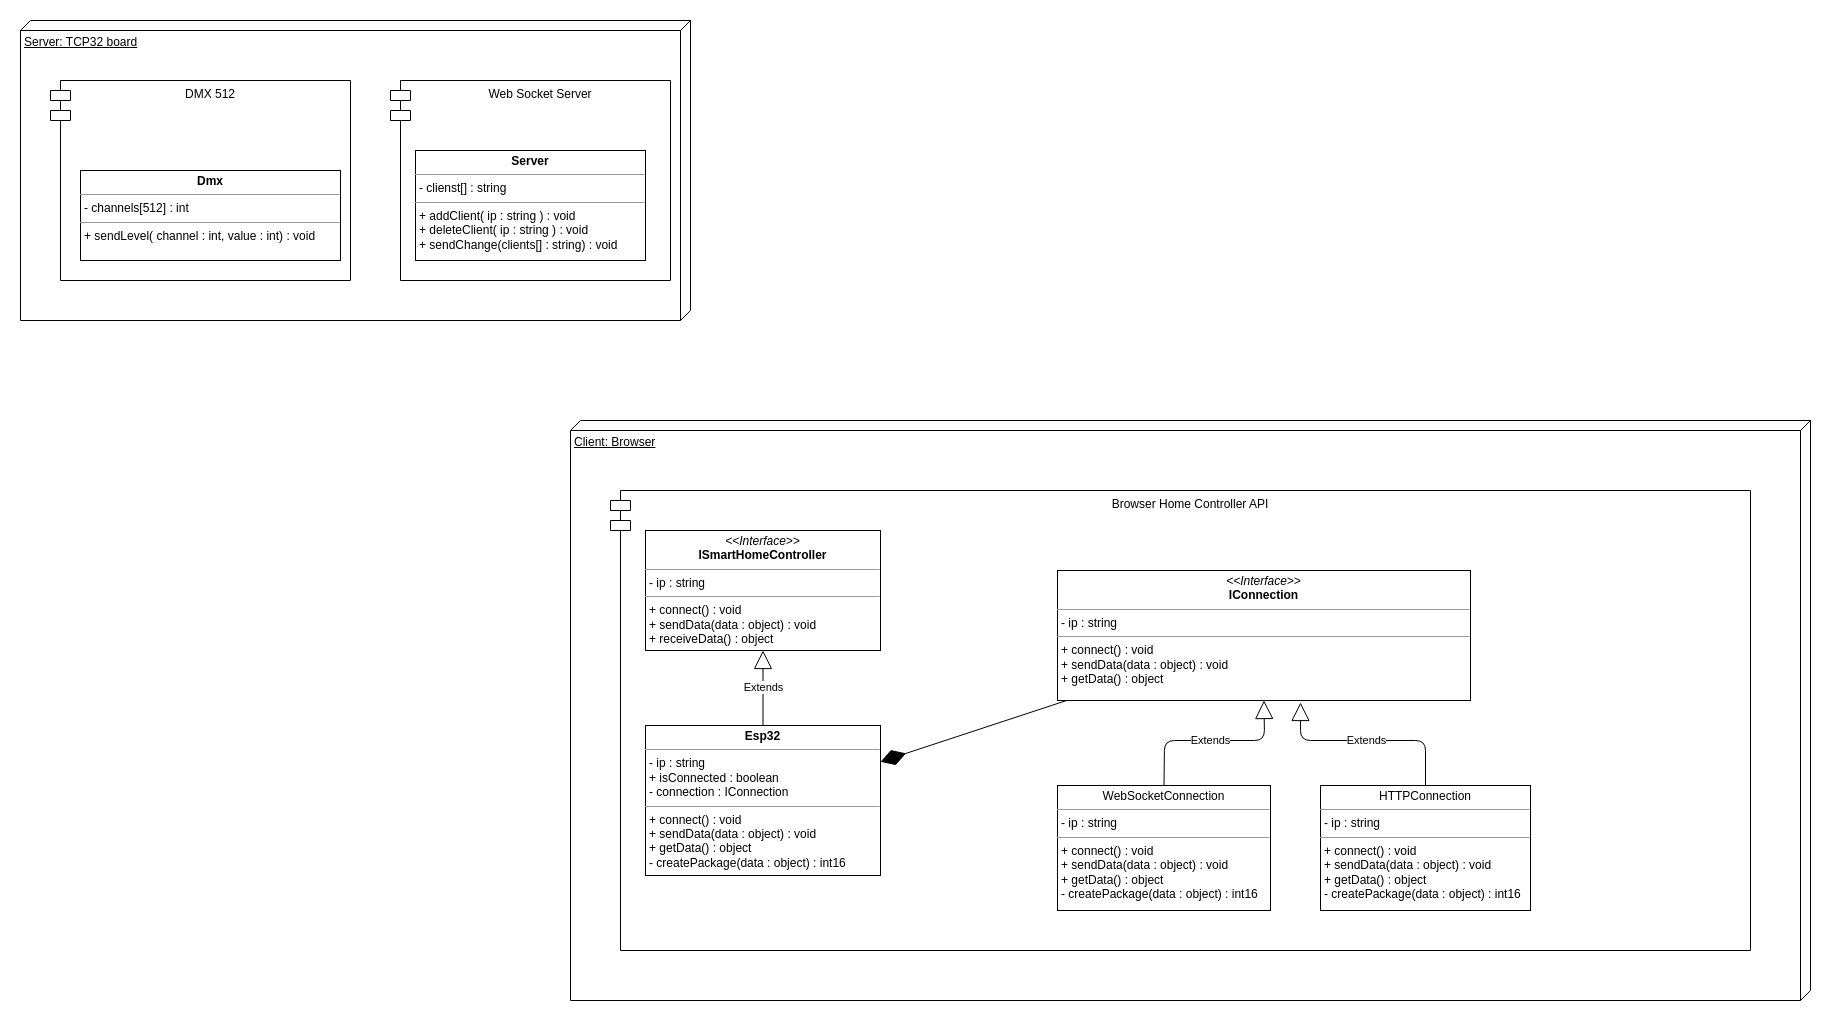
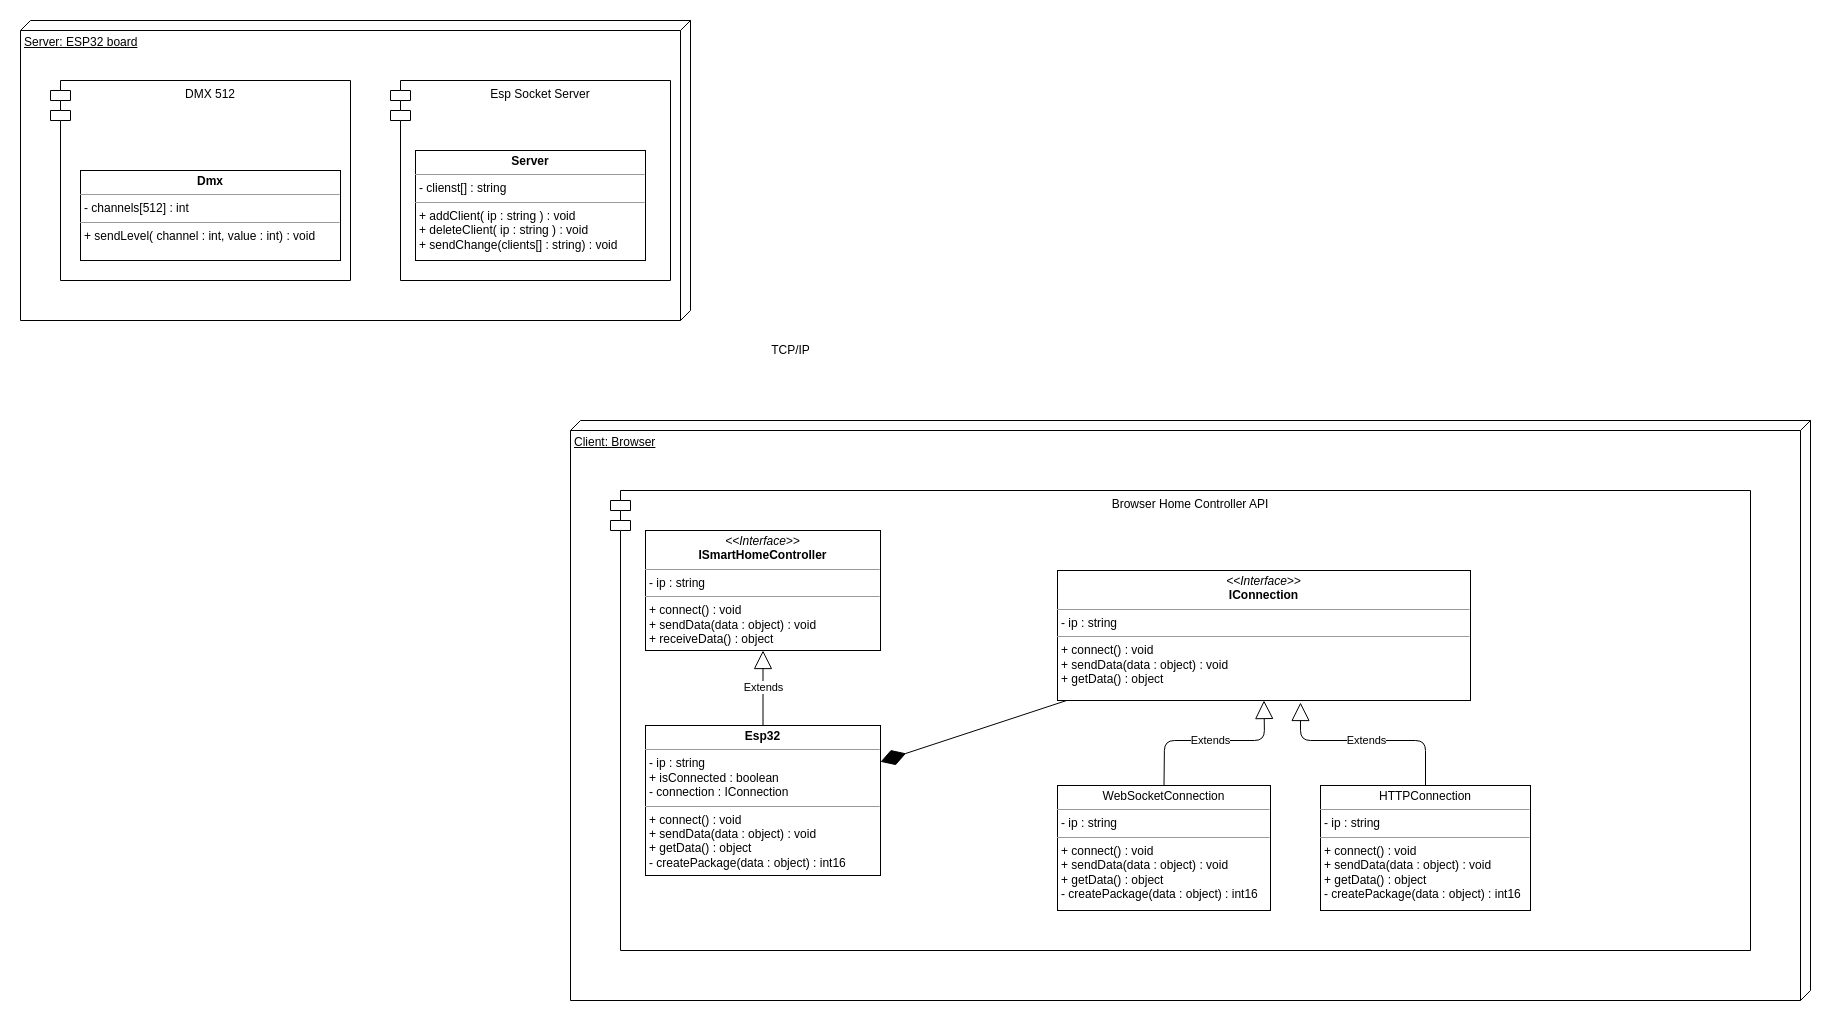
node "Server: TCP32 board": label "Server: TCP32 board" -> "Server: ESP32 board"
node "Web Socket Server": label "Web Socket Server" -> "Esp Socket Server"
node "TCP/IP": added
